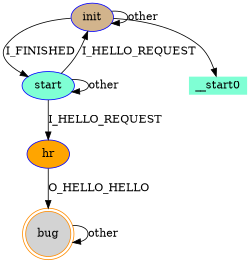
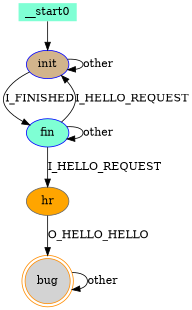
edge "init" -> "__start0": reversed
node "start": label "start" -> "fin"
node "hr": color blue -> gray40
